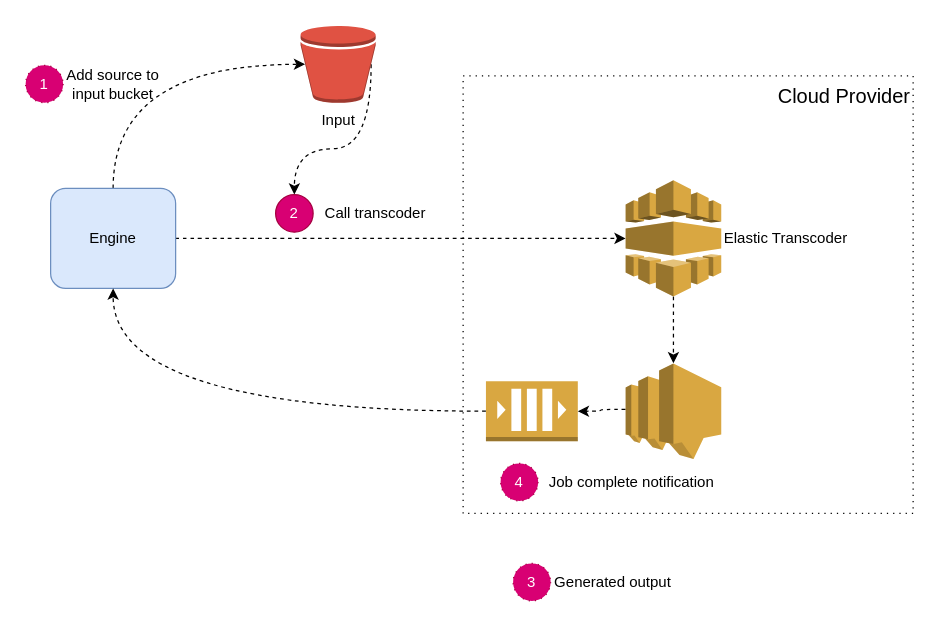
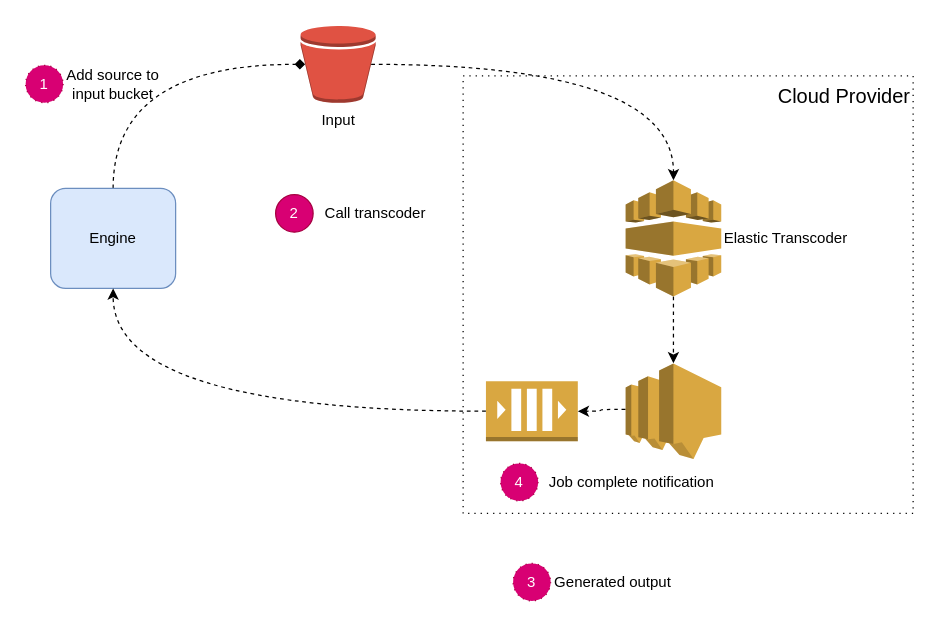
edge "Engine" -> "Input": arrowhead classic -> diamond
edge "Input" -> "2": now "Input" -> "Elastic Transcoder"
edge "Engine" -> "Elastic Transcoder": removed
